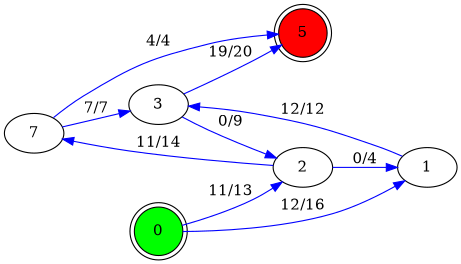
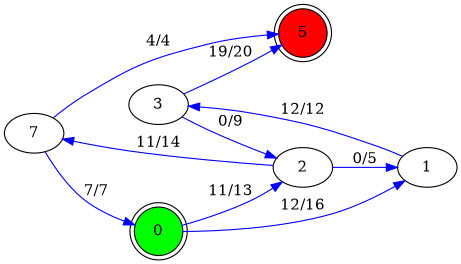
edge "7" -> "3": now "7" -> "0"
edge "2" -> "1": label "0/4" -> "0/5"
